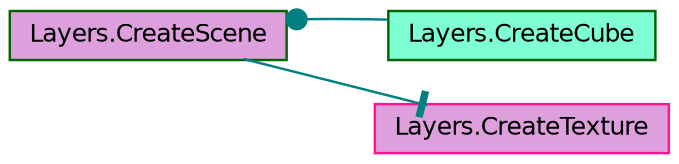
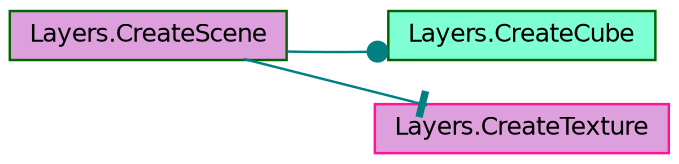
edge "Layers.CreateCube" -> "Layers.CreateScene": reversed
